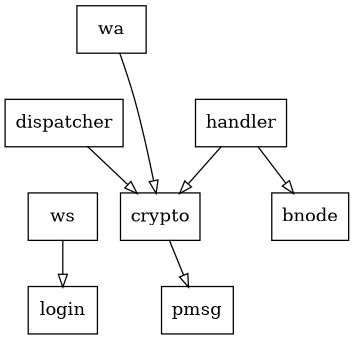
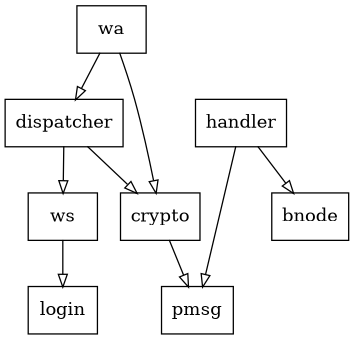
edge "wa" -> "dispatcher": added
edge "dispatcher" -> "ws": added
edge "handler" -> "crypto": now "handler" -> "pmsg"
